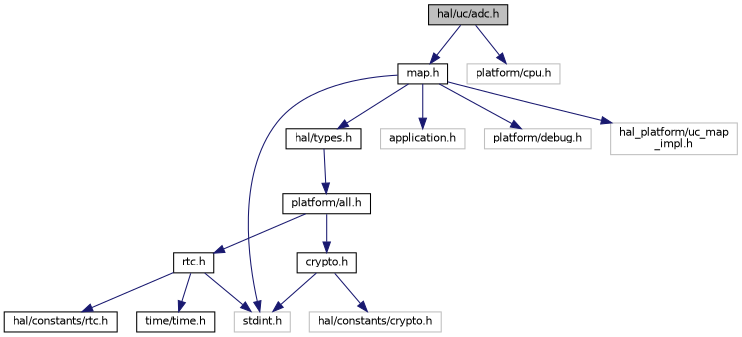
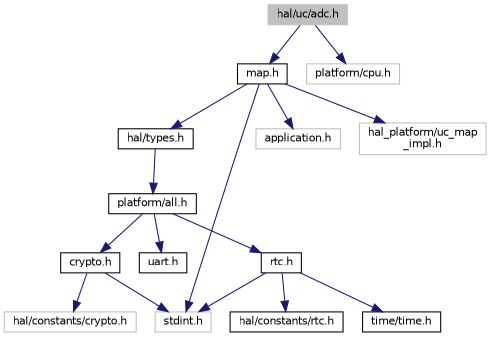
node "hal/uc/adc.h": color black -> grey75
node "platform/debug.h": removed
node "uart.h": added
